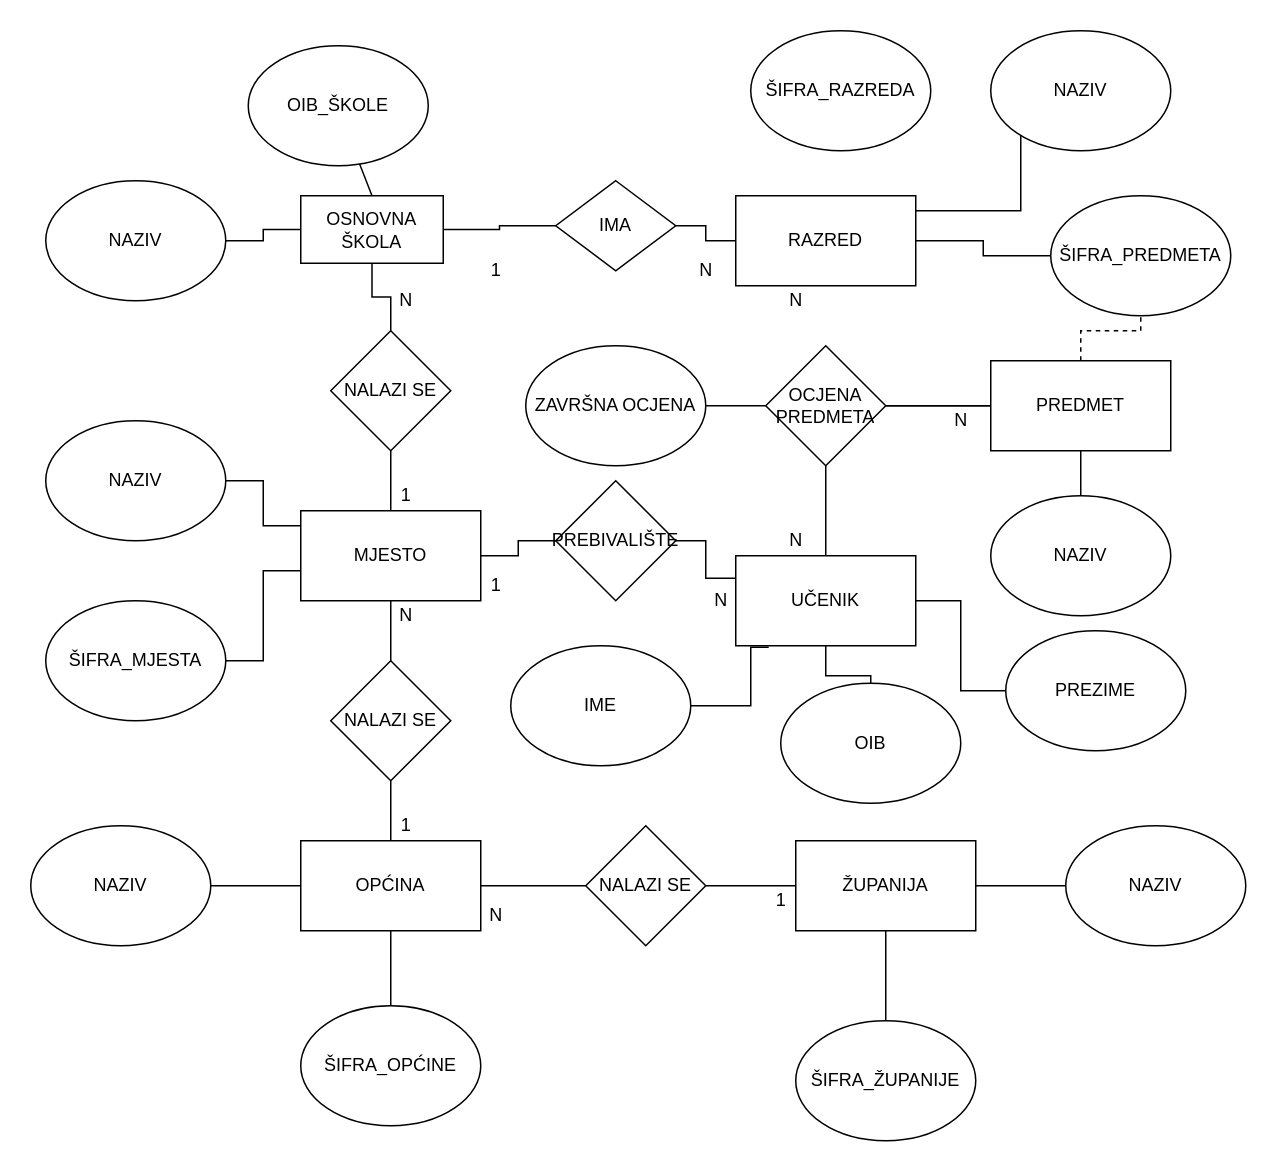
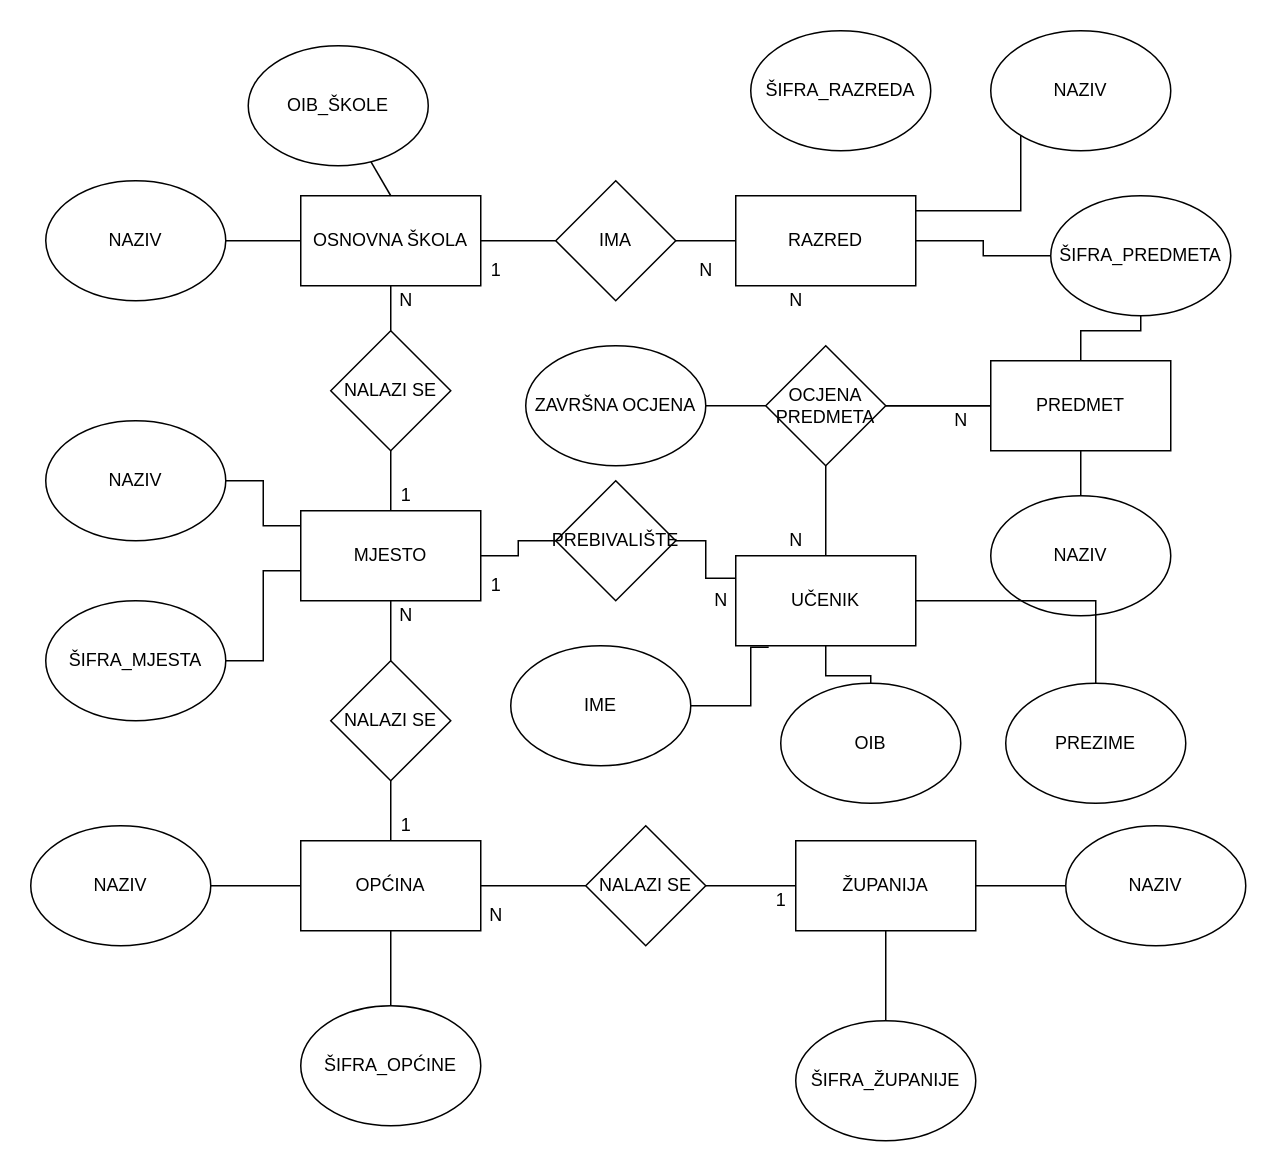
node "IMA": size 120x90 -> 120x120
node "OSNOVNA ŠKOLA": size 143x68 -> 180x90
edge "ŠIFRA_PREDMETA" -- "PREDMET": style dashed -> solid
node "PREZIME": moved (1096, 691) -> (1096, 743)
